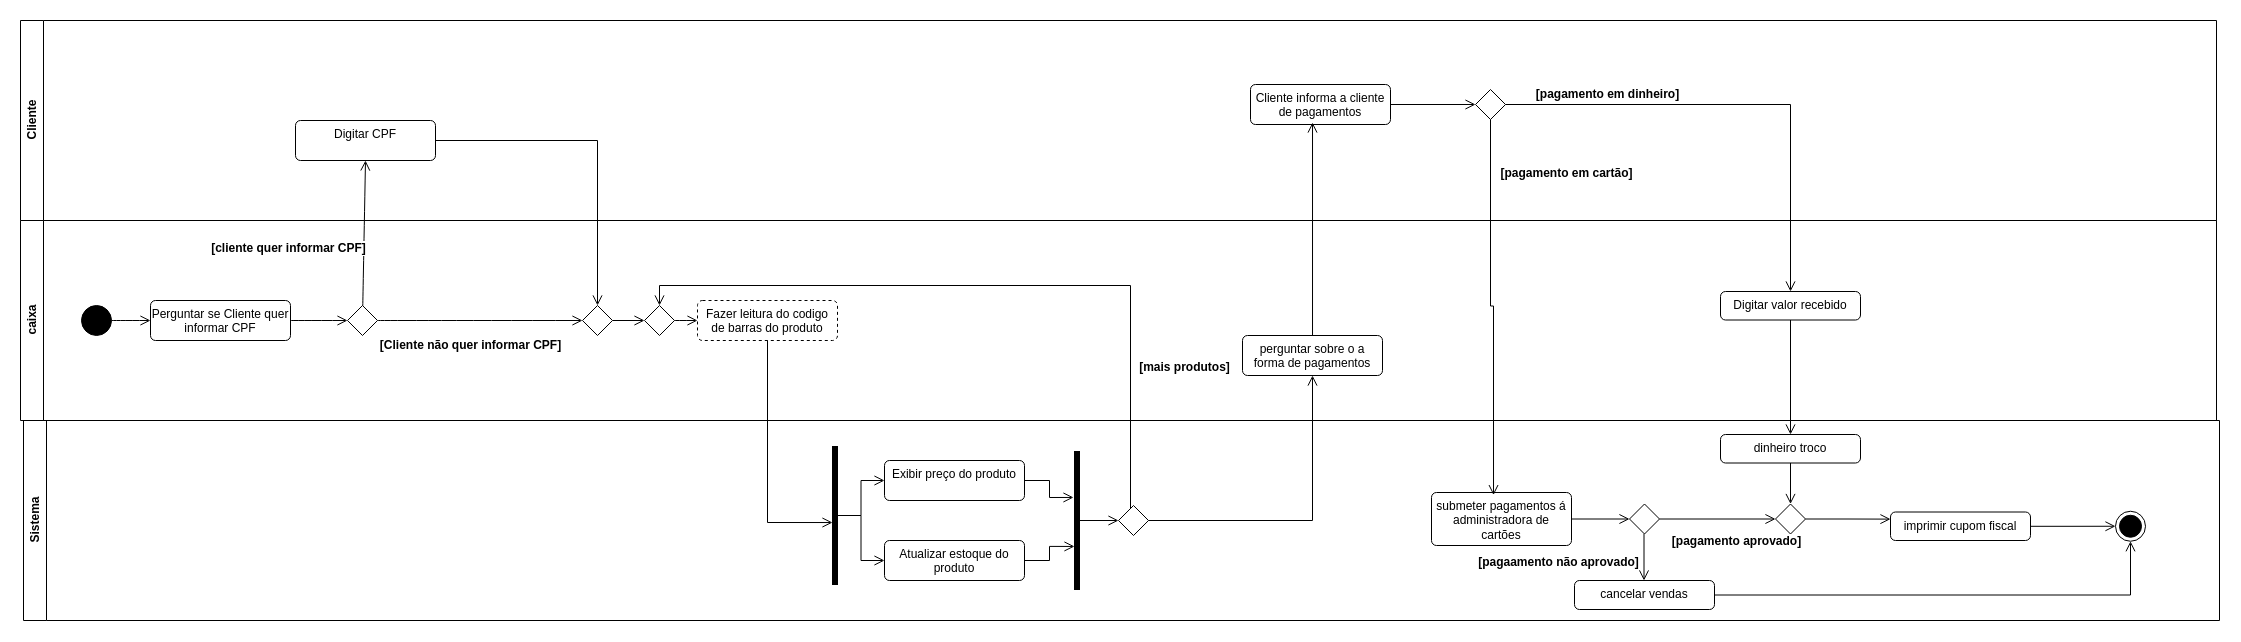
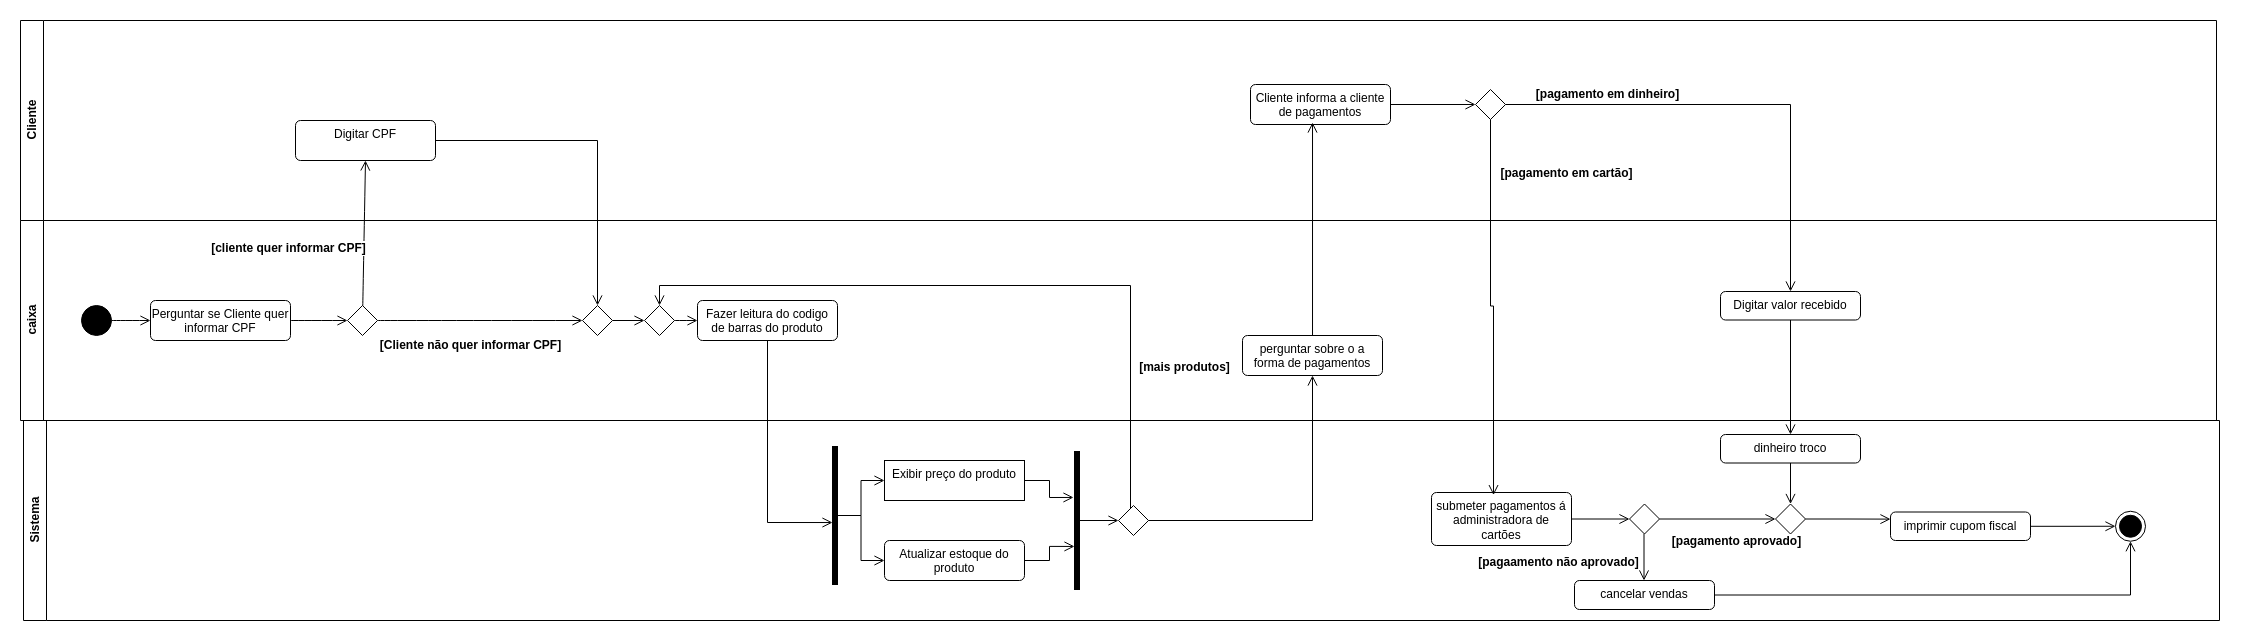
node "Fazer leitura do codigo de barras do produto": style dashed -> solid
node "Exibir preço do produto": shape rounded rectangle -> rectangle
